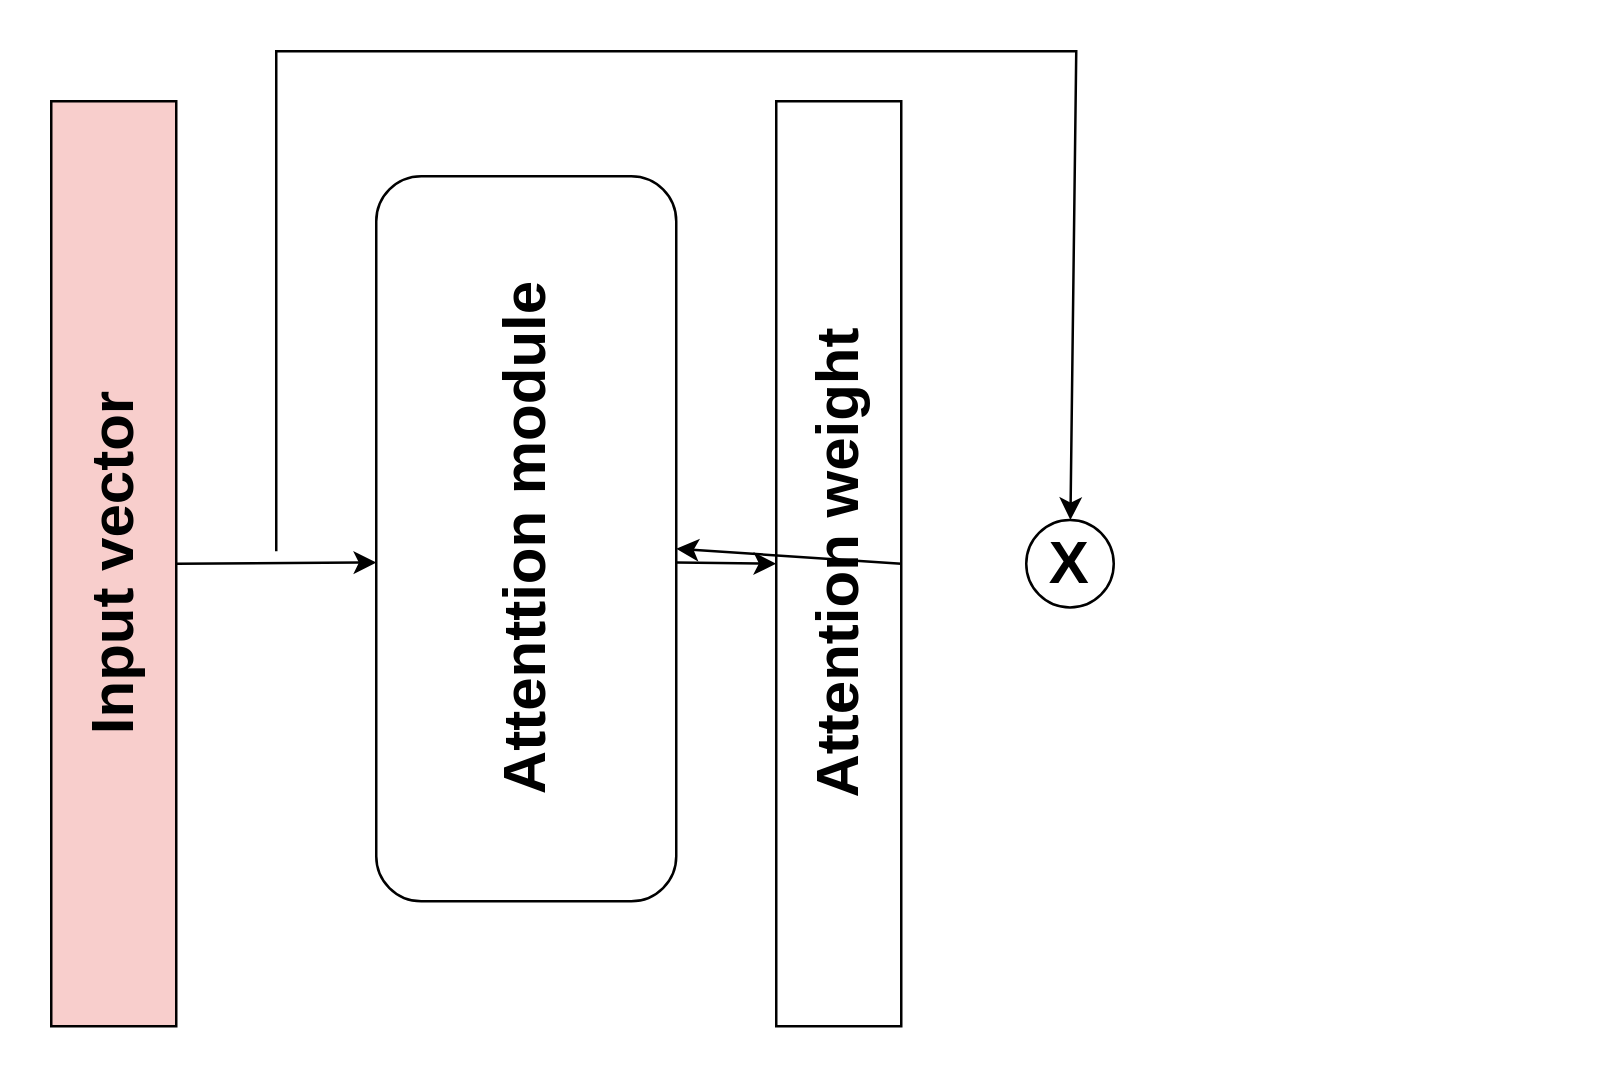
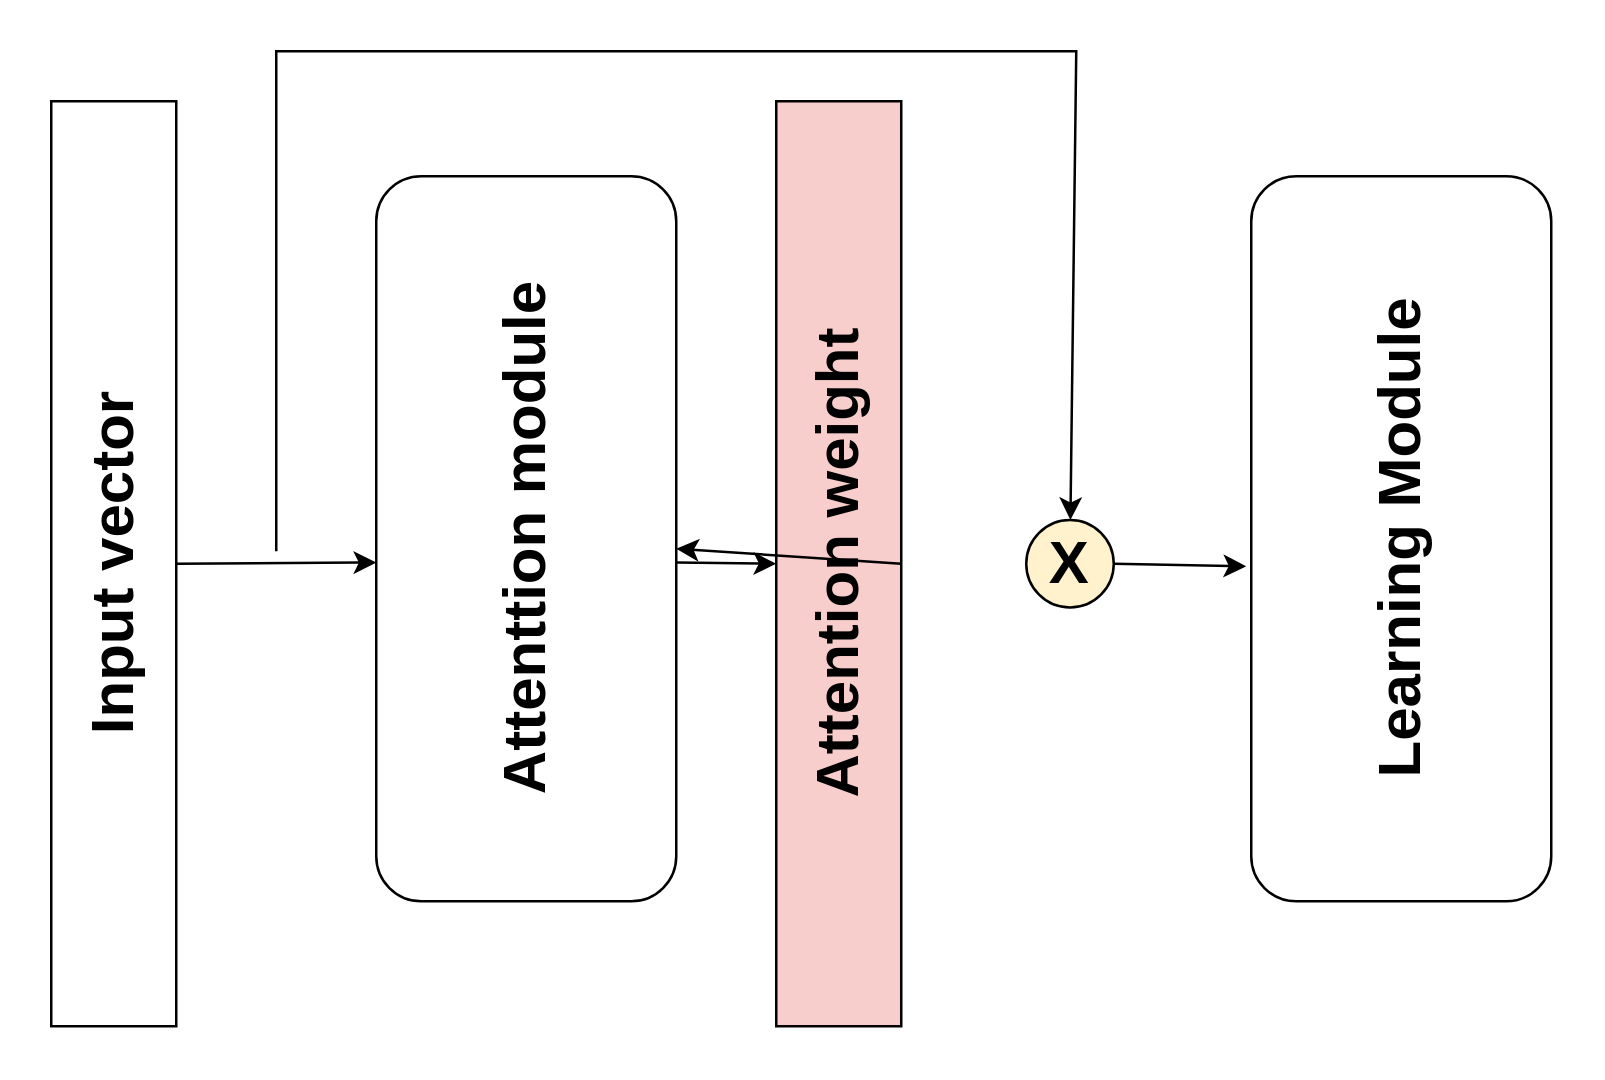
node "Learning Module": added
node "Input vector": fillcolor #f8cecc -> #ffffff
node "Attention weight": fillcolor #ffffff -> #f8cecc
node "X": fillcolor #ffffff -> #fff2cc
edge "X" -> "Learning Module": added
